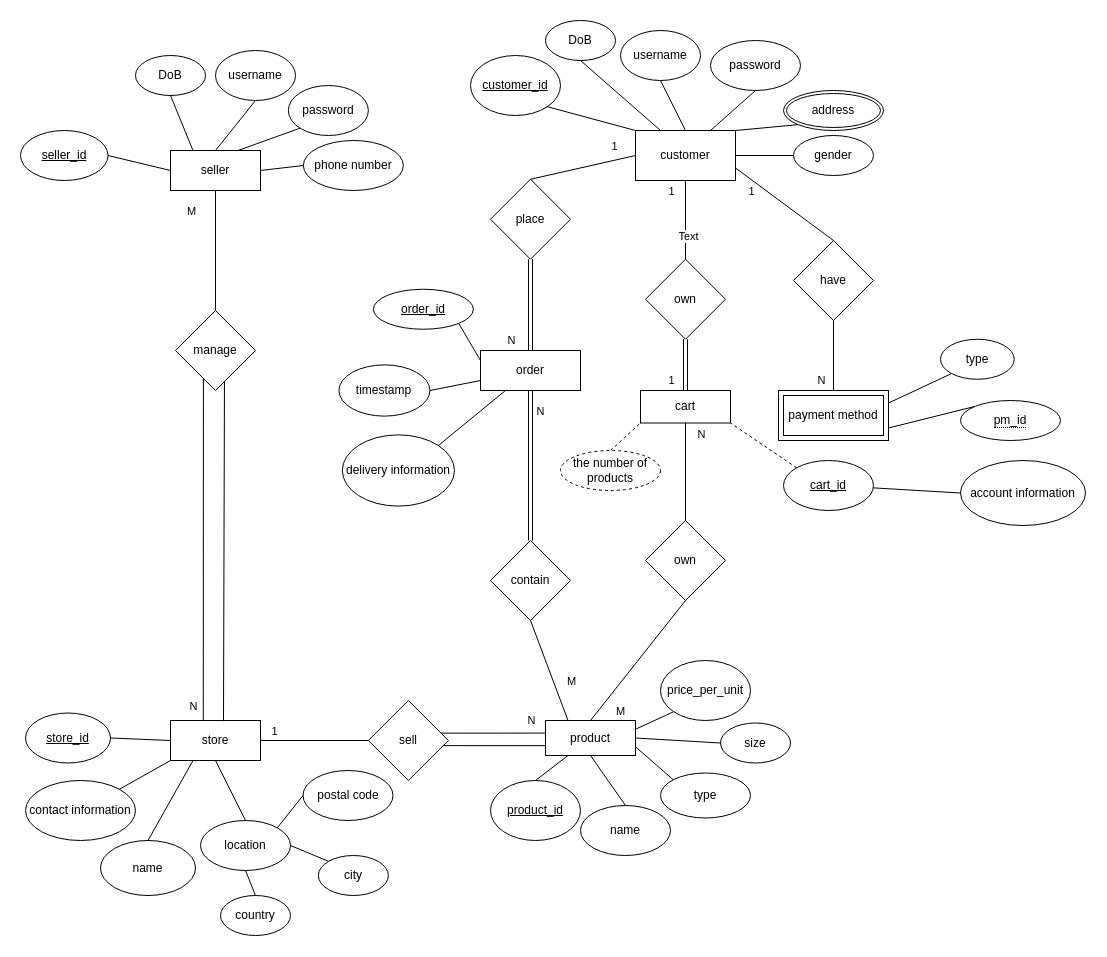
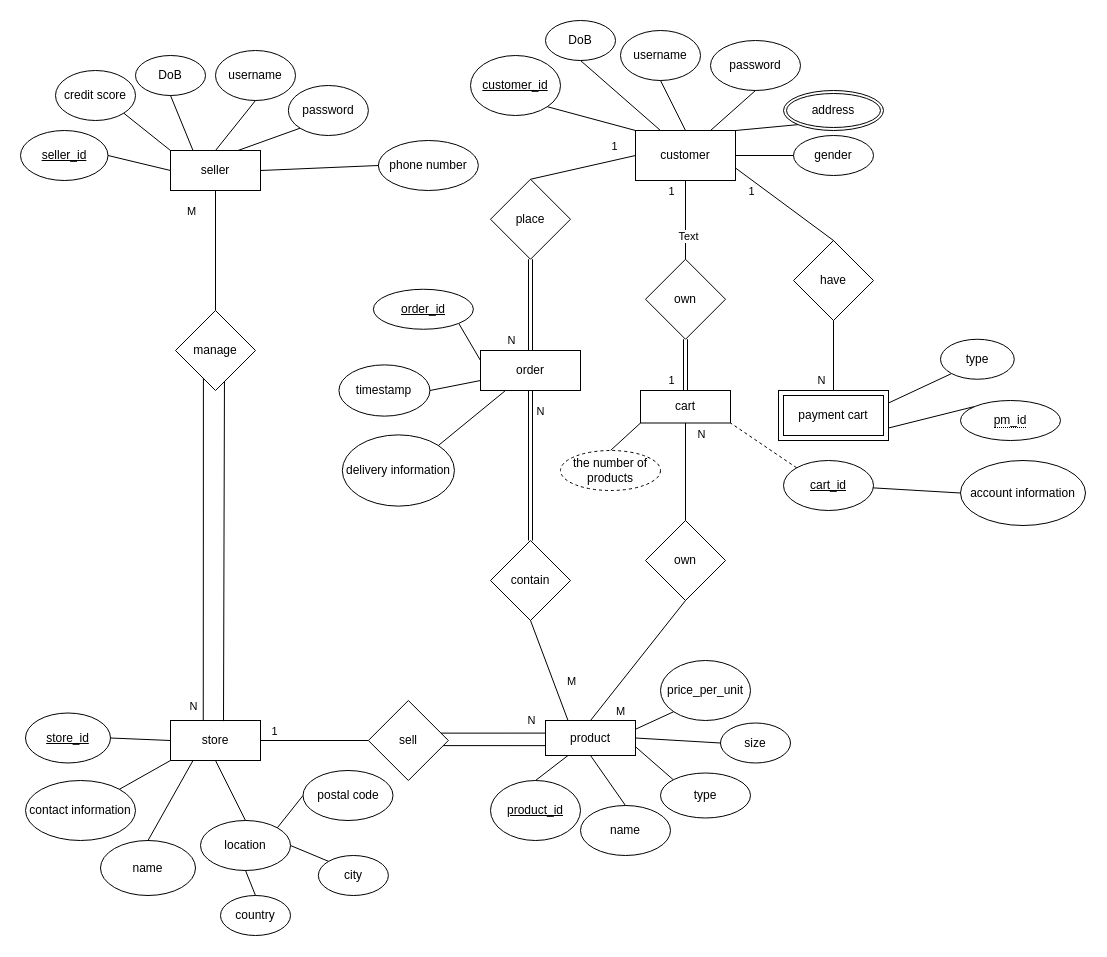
node "credit score": added
edge "credit score" -- "seller": added
node "phone number": moved (353, 166) -> (428, 166)
node "payment method": label "payment method" -> "payment cart"
edge "cart" -- "the number of products": style dashed -> solid
